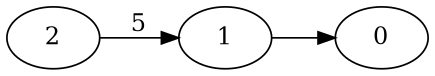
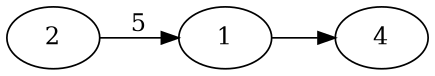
node "0": label "0" -> "4"
